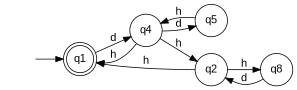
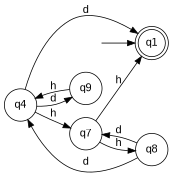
node "q5": label "q5" -> "q9"
edge "q1" -> "q4": now "q8" -> "q4"
edge "q4" -> "q1": label "h" -> "d"
node "q2": label "q2" -> "q7"
